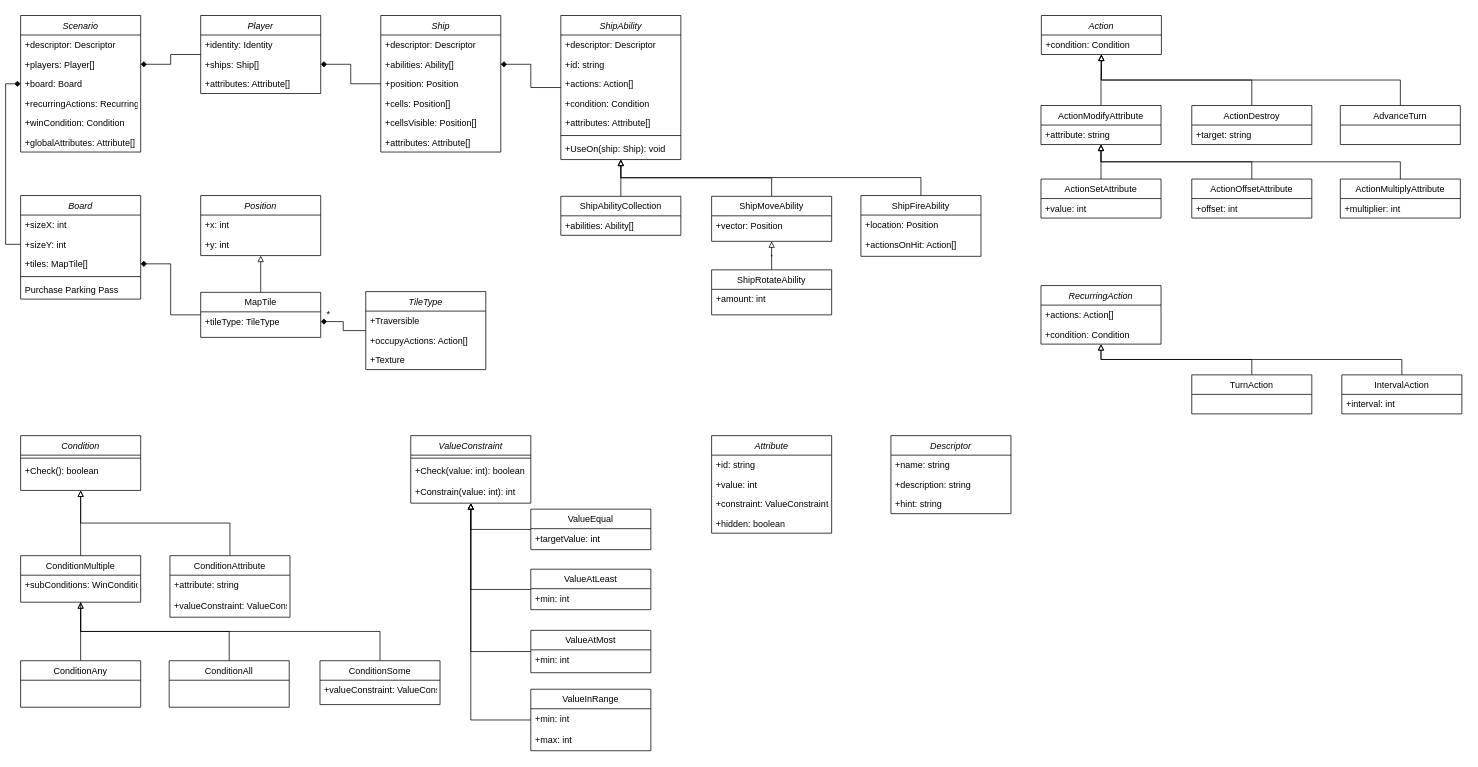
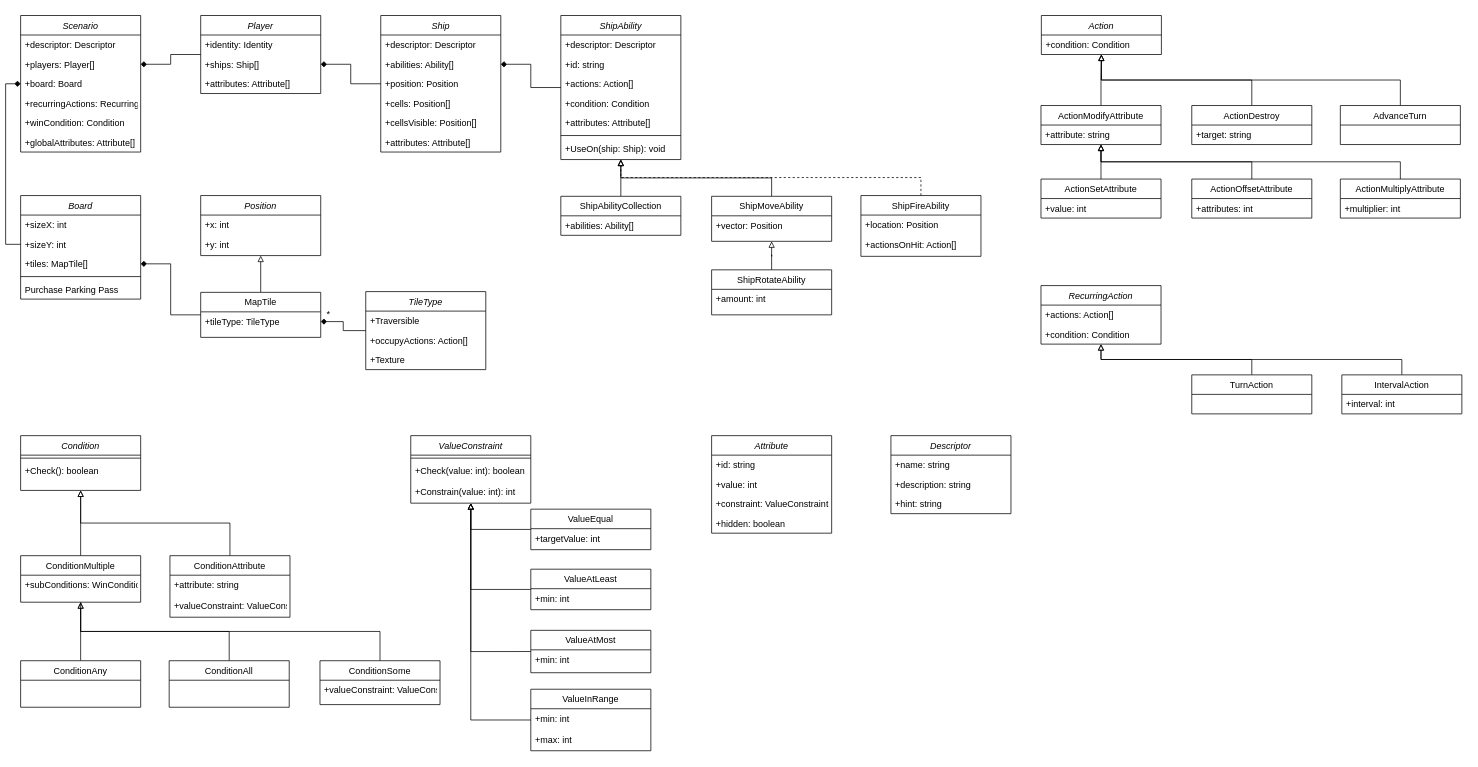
edge "ShipFireAbility" -> "ShipAbility": style solid -> dashed
node "+offset: int": label "+offset: int" -> "+attributes: int"
